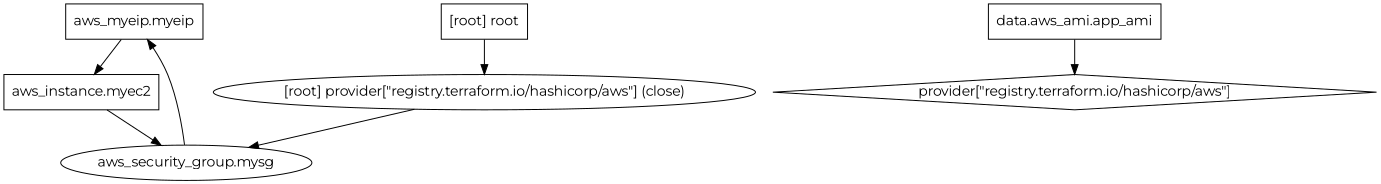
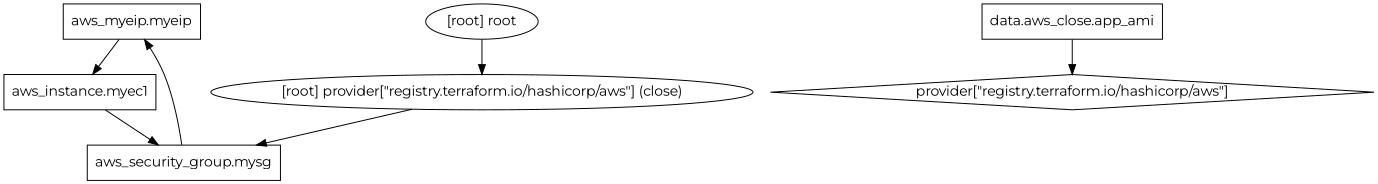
node "[root] root": shape box -> ellipse
node "data.aws_ami.app_ami": label "data.aws_ami.app_ami" -> "data.aws_close.app_ami"
node "aws_instance.myec2": label "aws_instance.myec2" -> "aws_instance.myec1"
node "aws_security_group.mysg": shape ellipse -> box
